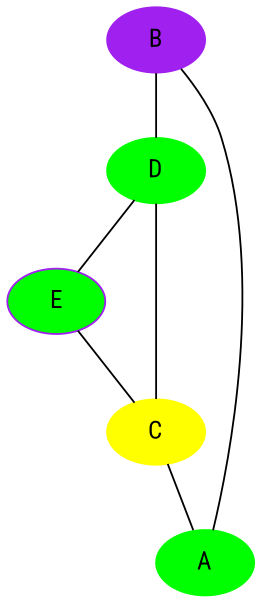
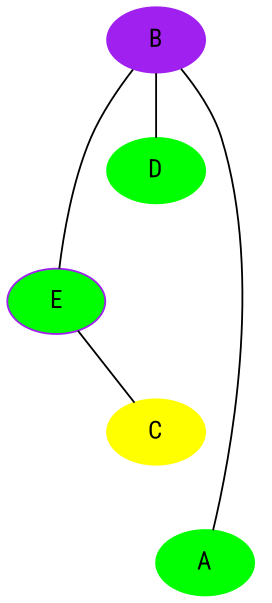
edge "D" -- "E": now "B" -- "E"
edge "D" -- "C": removed
edge "C" -- "A": removed
